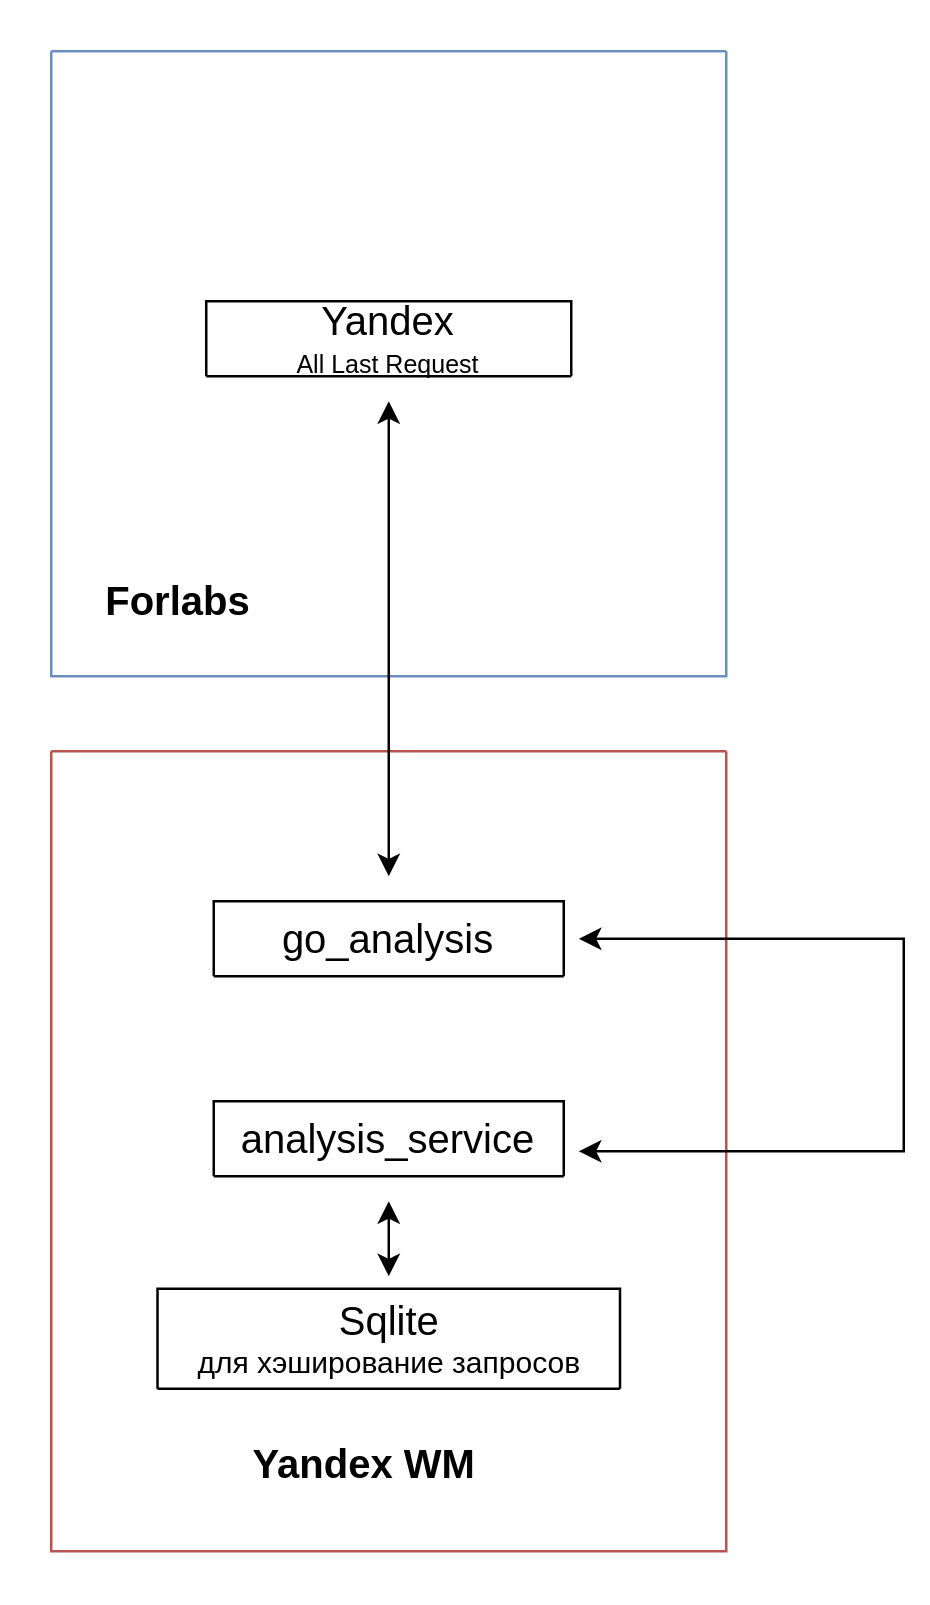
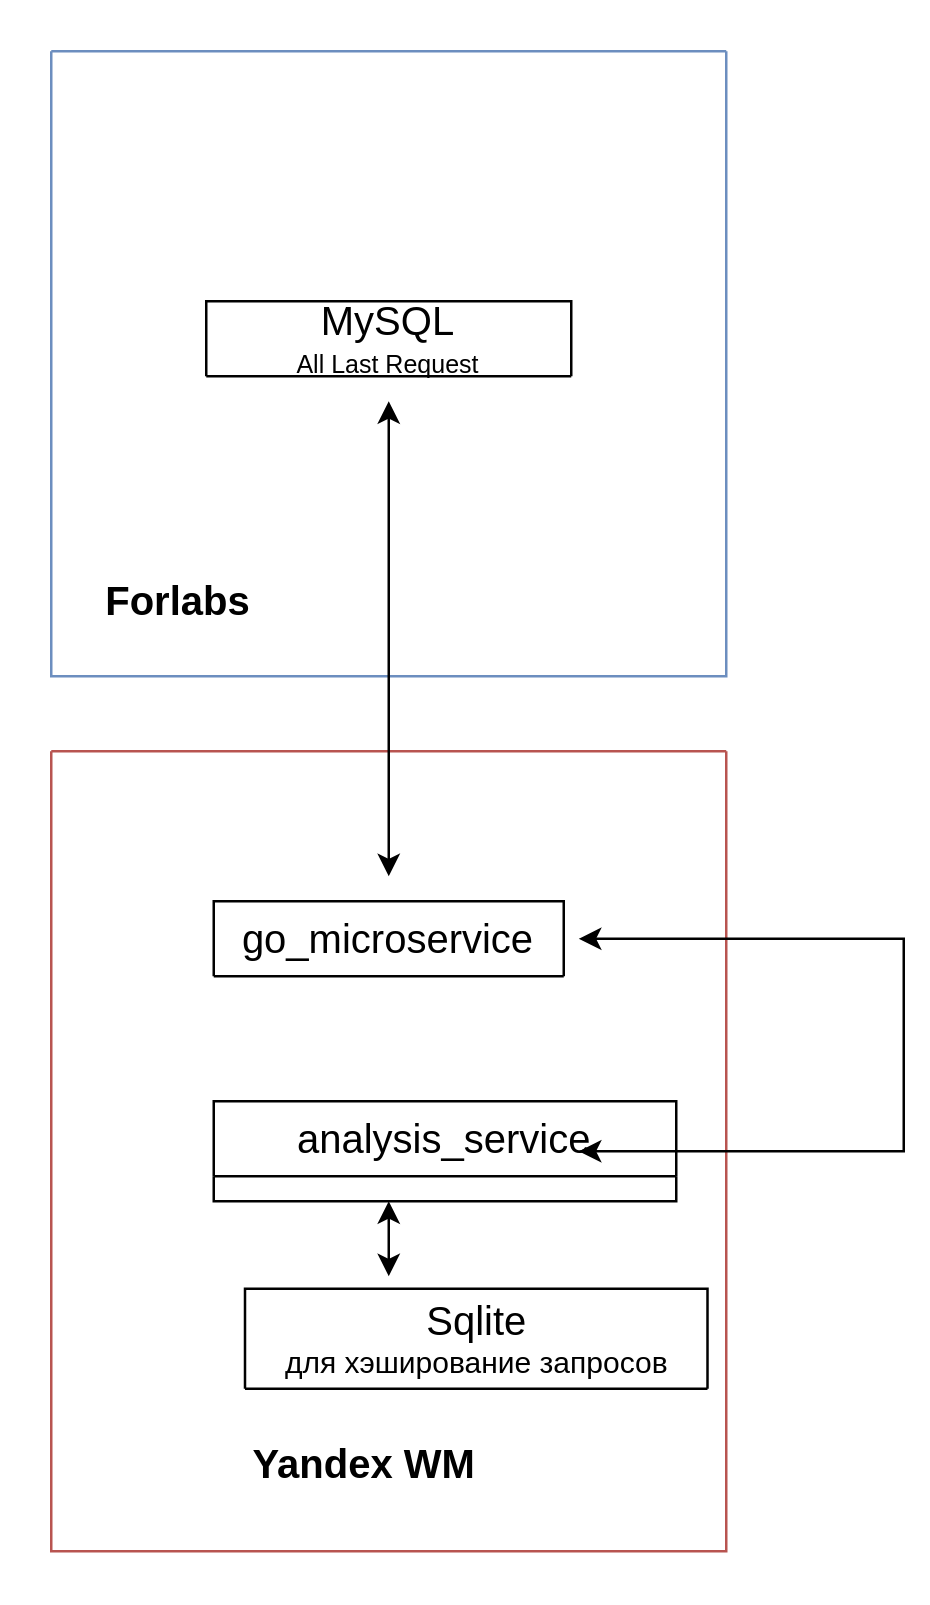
node "Yandex All Last Request": label "Yandex All Last Request" -> "MySQL All Last Request"
node "go_analysis": label "go_analysis" -> "go_microservice"
node "analysis_service": size 350x75 -> 463x100
node "Sqlite для хэширование запросов": moved (389, 1339) -> (476, 1339)
